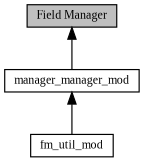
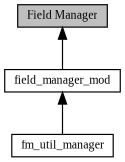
node "manager_manager_mod": label "manager_manager_mod" -> "field_manager_mod"
node "fm_util_mod": label "fm_util_mod" -> "fm_util_manager"
